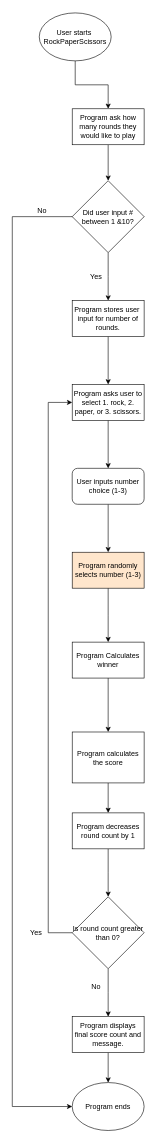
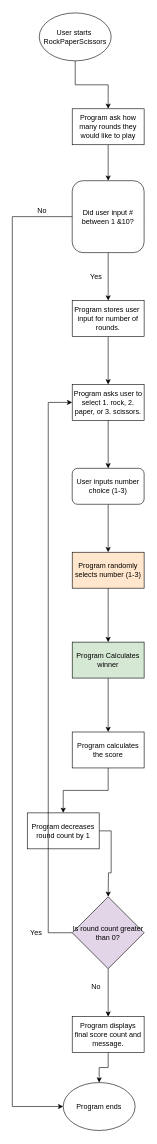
node "Did user input # between 1 &10?": shape diamond -> rounded rectangle
node "Program Calculates winner": fillcolor #ffffff -> #d5e8d4
node "Program calculates the score": size 72x51 -> 72x36
node "Program decreases round count by 1": moved (108, 831) -> (63, 831)
node "Is round count greater than 0?": fillcolor #ffffff -> #e1d5e7
node "Program ends": moved (108, 1107) -> (99, 1107)
